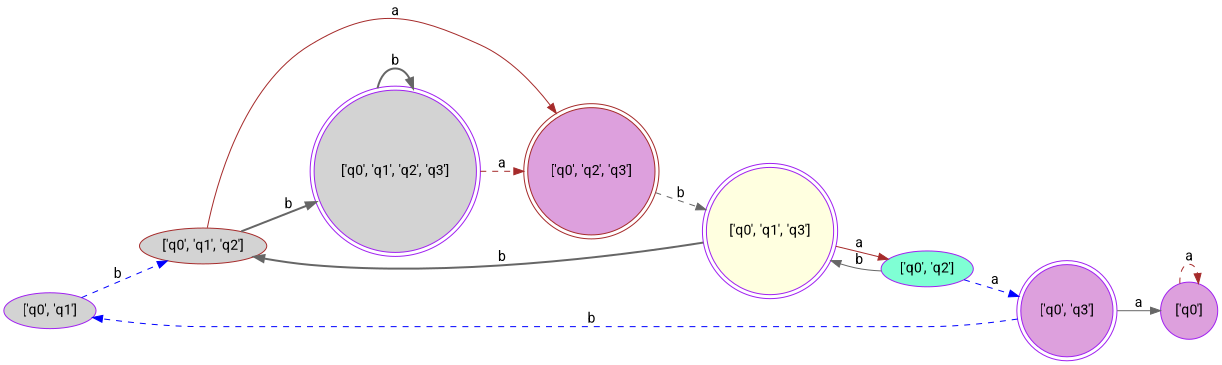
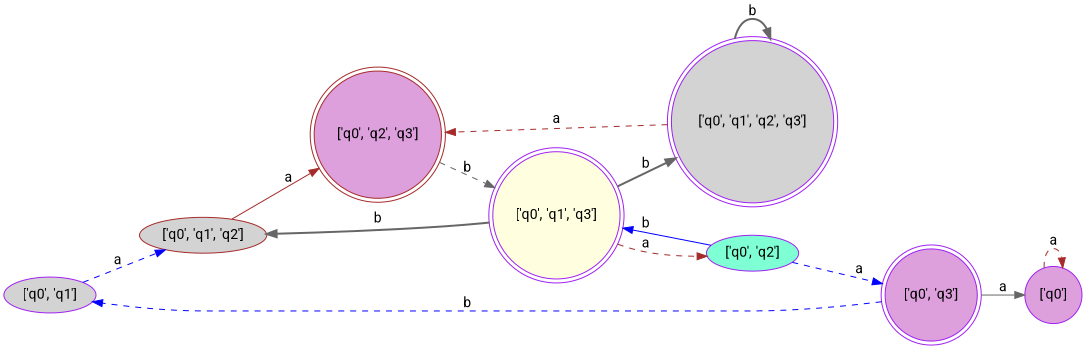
edge "['q0', 'q1', 'q2']" -> "['q0', 'q1', 'q2', 'q3']": now "['q0', 'q1', 'q3']" -> "['q0', 'q1', 'q2', 'q3']"
edge "['q0', 'q1', 'q3']" -> "['q0', 'q2']": style solid -> dashed
edge "['q0', 'q2']" -> "['q0', 'q1', 'q3']": color gray40 -> blue
edge "['q0', 'q1']" -> "['q0', 'q1', 'q2']": label "b" -> "a"
